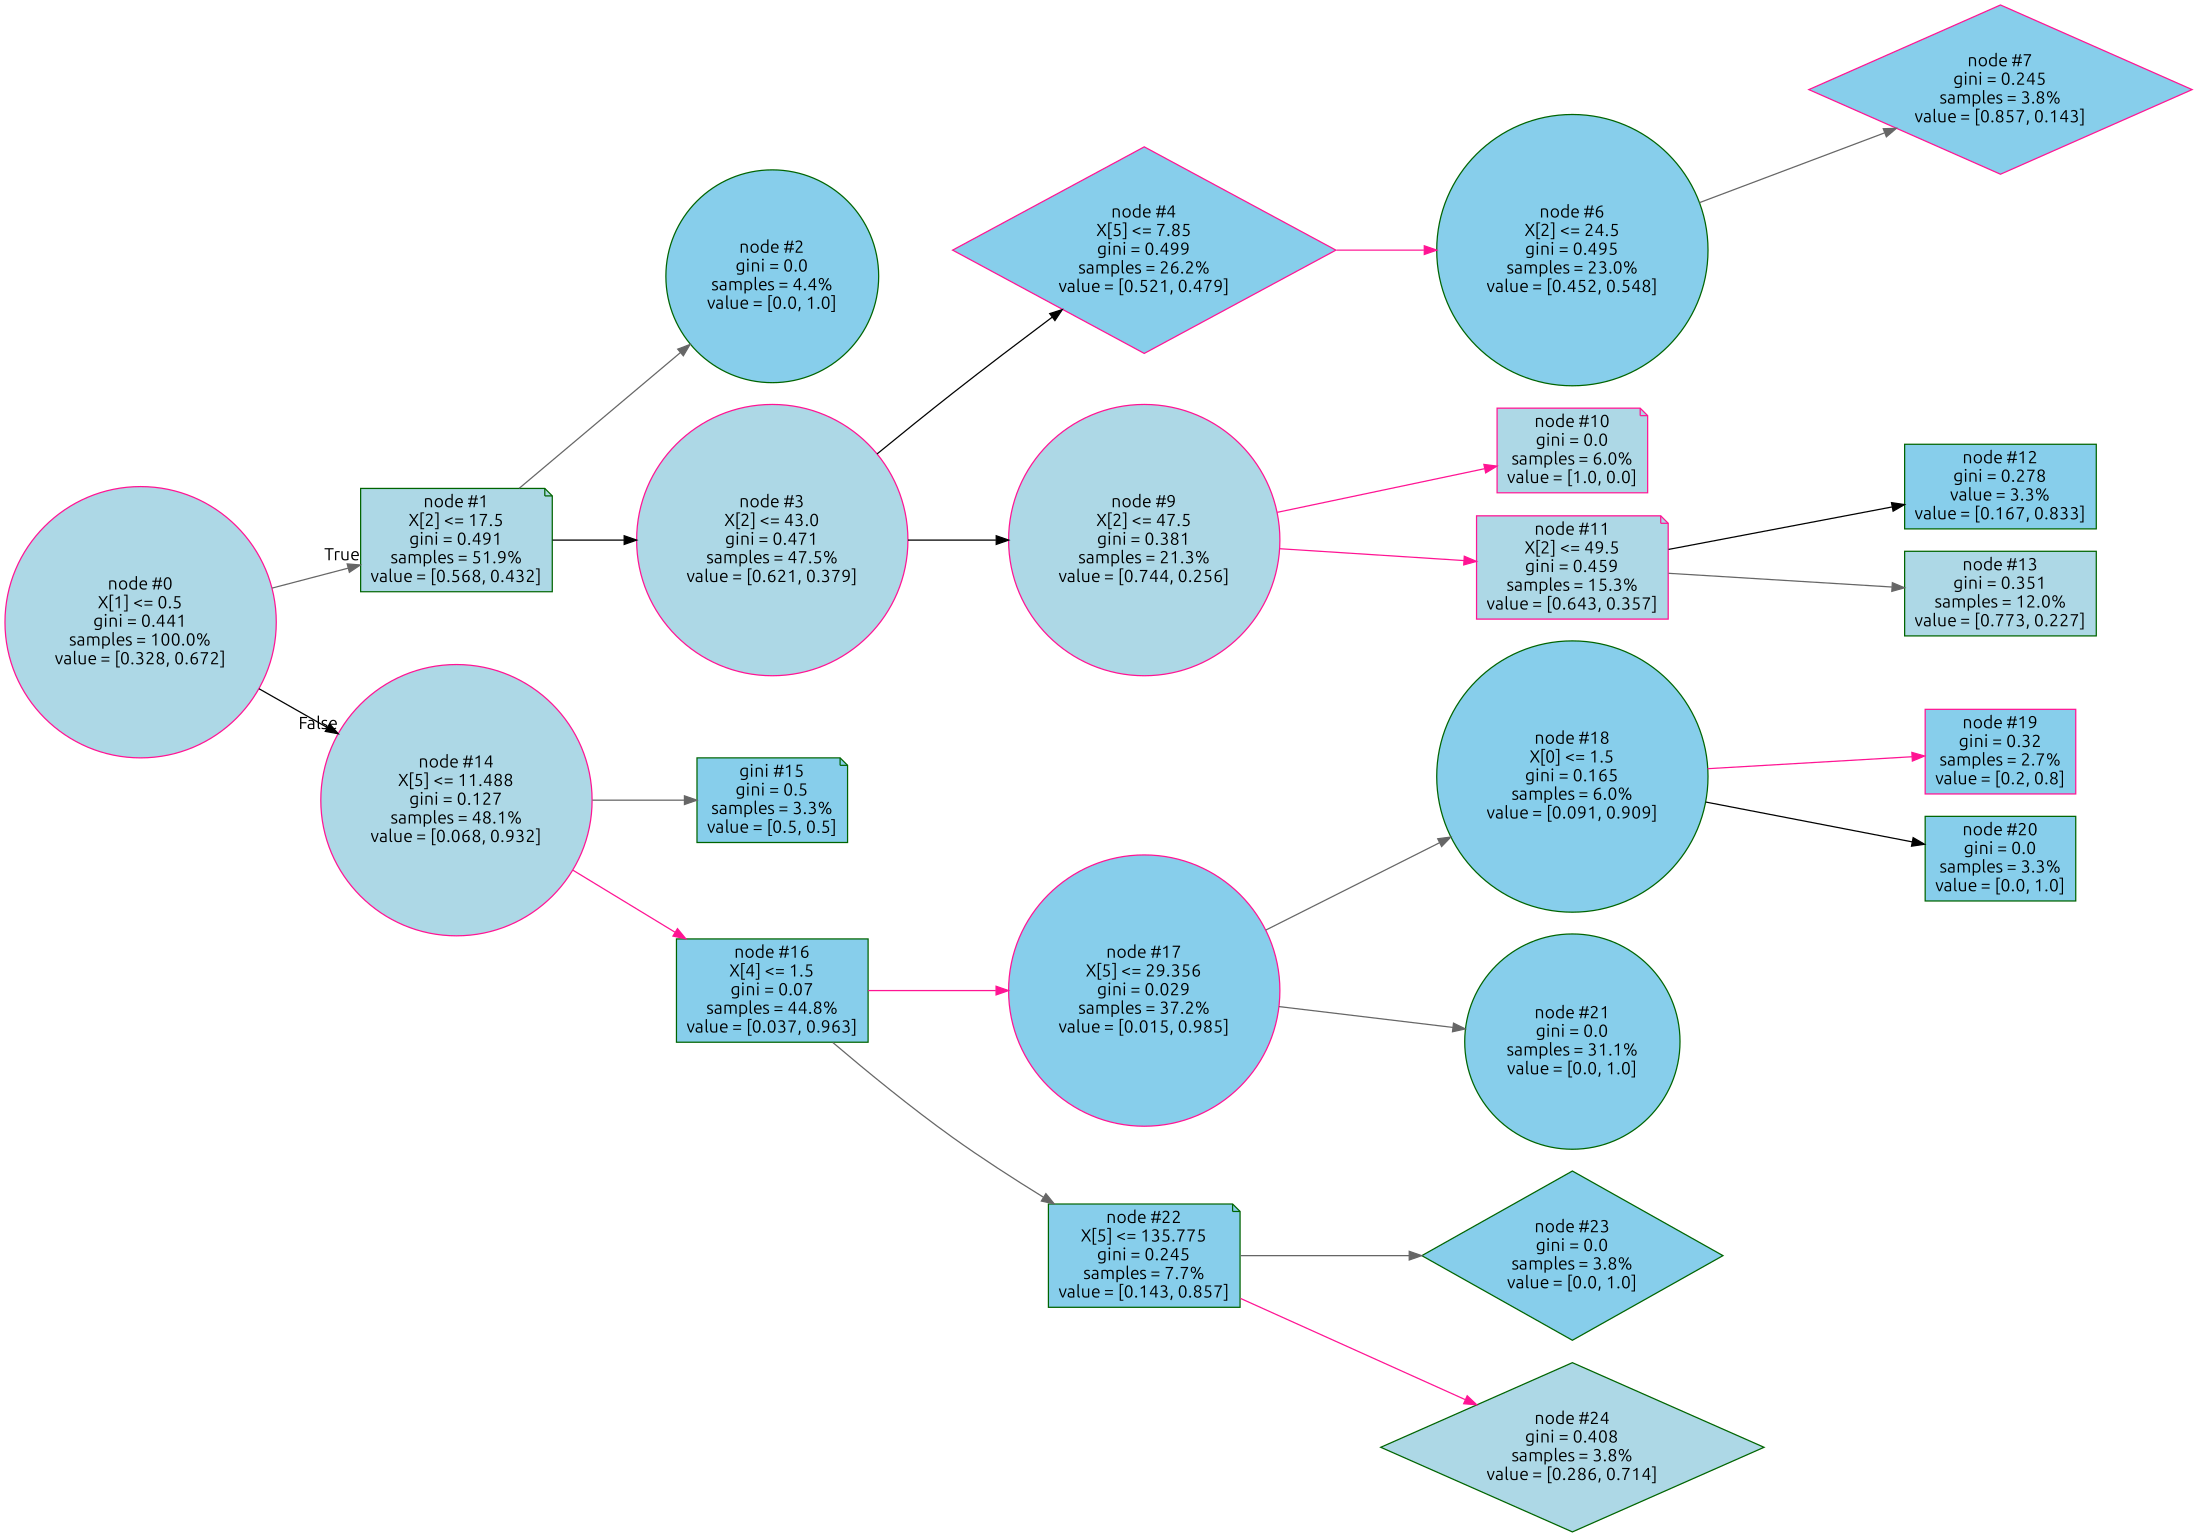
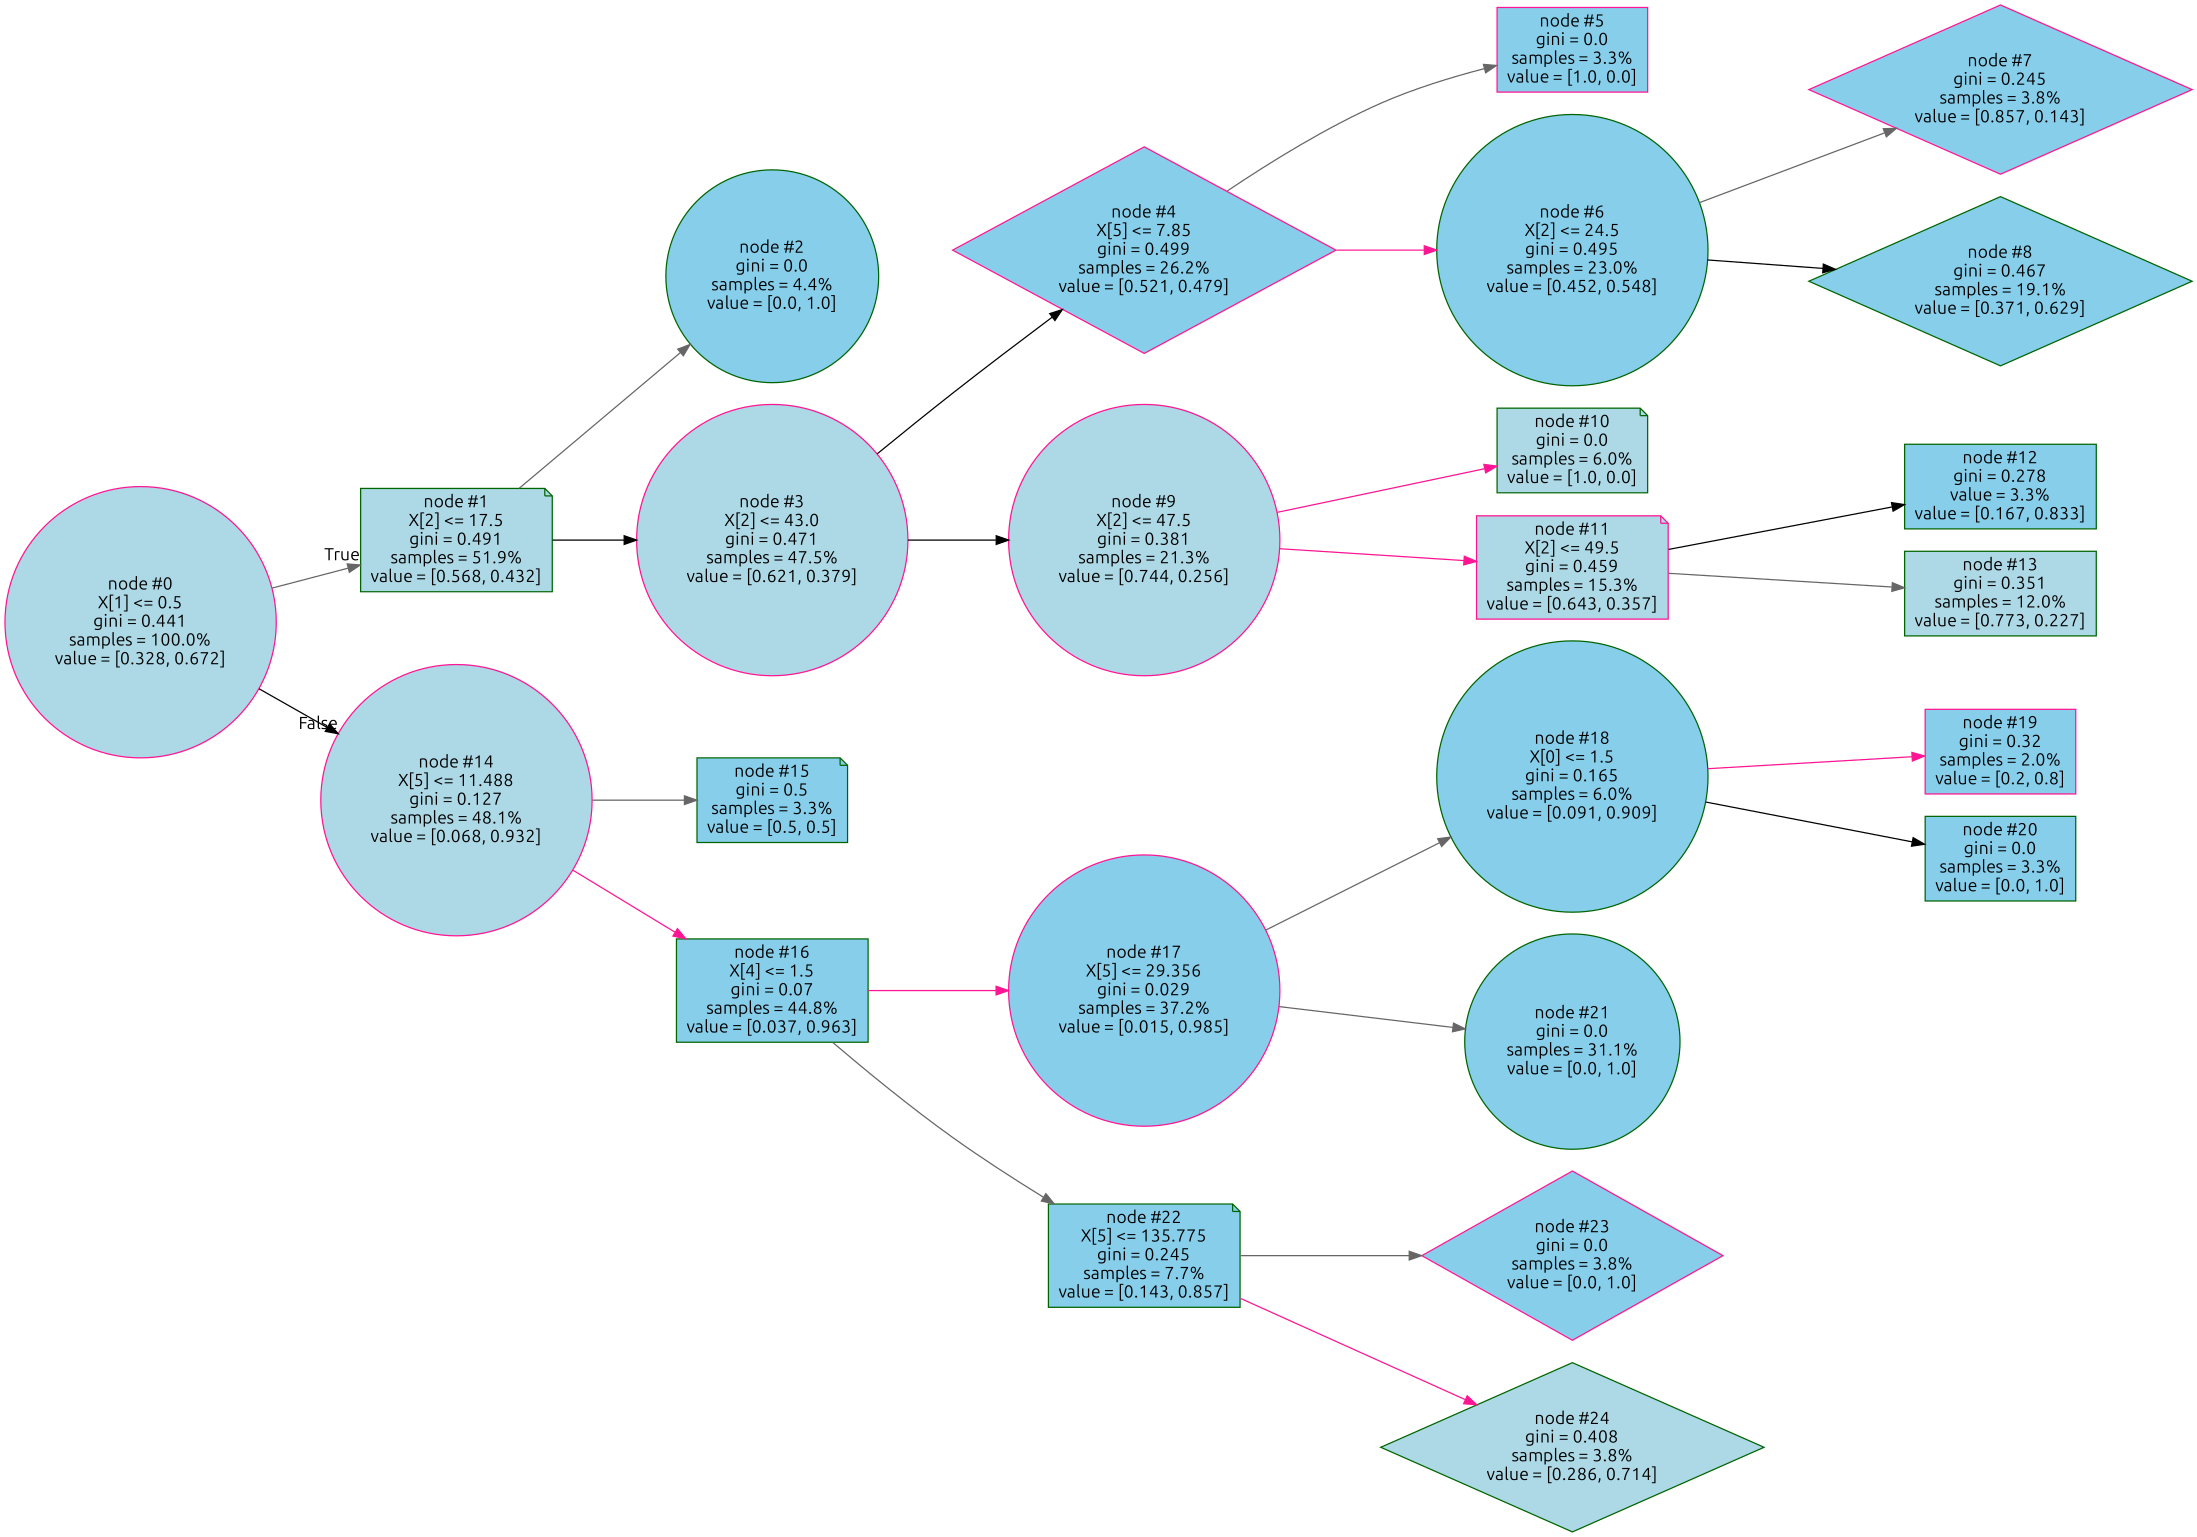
node "node #5 gini = 0.0 samples = 3.3% value = [1.0, 0.0]": added
node "node #8 gini = 0.467 samples = 19.1% value = [0.371, 0.629]": added
node "node #10 gini = 0.0 samples = 6.0% value = [1.0, 0.0]": color deeppink -> darkgreen
node "node #19 gini = 0.32 samples = 2.7% value = [0.2, 0.8]": label "node #19 gini = 0.32 samples = 2.7% value = [0.2, 0.8]" -> "node #19 gini = 0.32 samples = 2.0% value = [0.2, 0.8]"
node "gini #15 gini = 0.5 samples = 3.3% value = [0.5, 0.5]": label "gini #15 gini = 0.5 samples = 3.3% value = [0.5, 0.5]" -> "node #15 gini = 0.5 samples = 3.3% value = [0.5, 0.5]"
node "node #23 gini = 0.0 samples = 3.8% value = [0.0, 1.0]": color darkgreen -> deeppink
